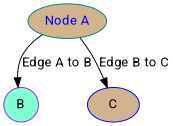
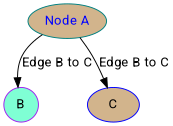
edge "Node A" -> "B": label "Edge A to B" -> "Edge B to C"
